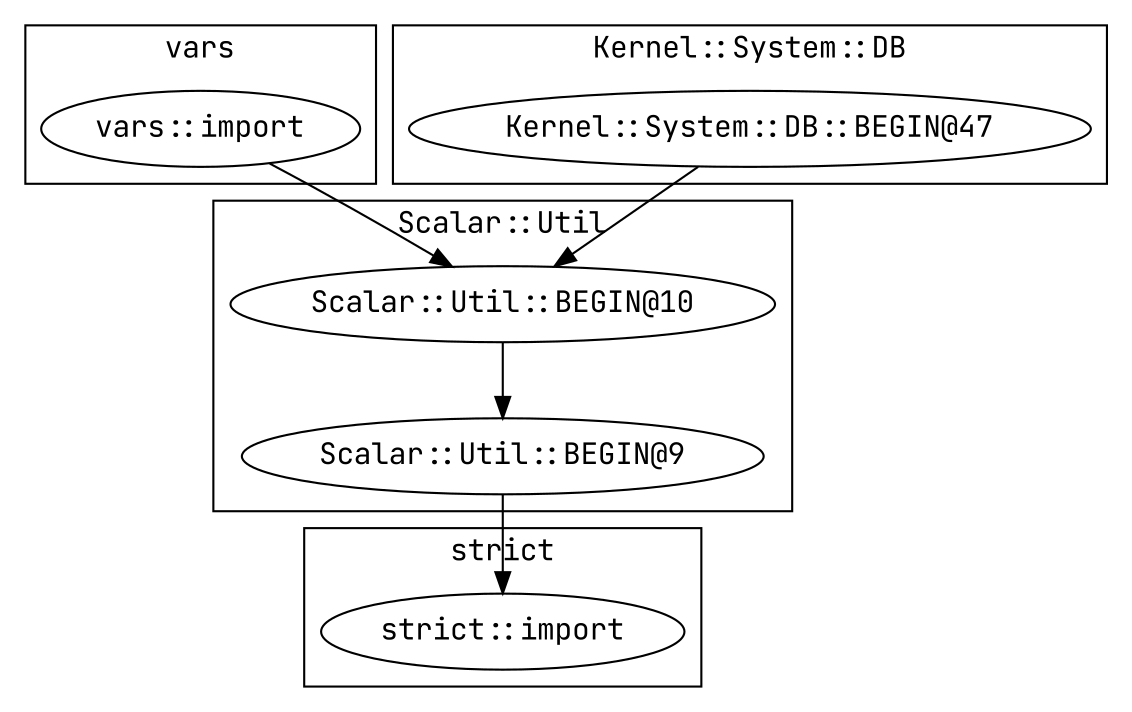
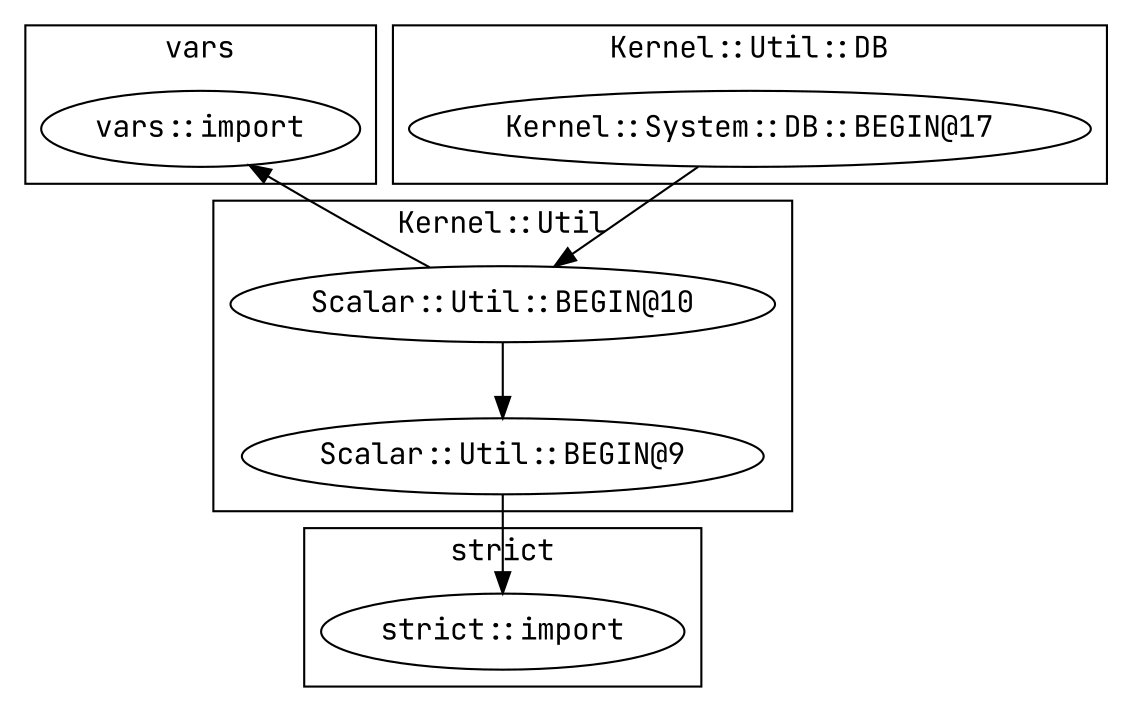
cluster "Kernel::System::DB": label "Kernel::System::DB" -> "Kernel::Util::DB"
node "Kernel::System::DB::BEGIN@47": label "Kernel::System::DB::BEGIN@47" -> "Kernel::System::DB::BEGIN@17"
edge "vars::import" -> "Scalar::Util::BEGIN@10": reversed
cluster "Scalar::Util": label "Scalar::Util" -> "Kernel::Util"
